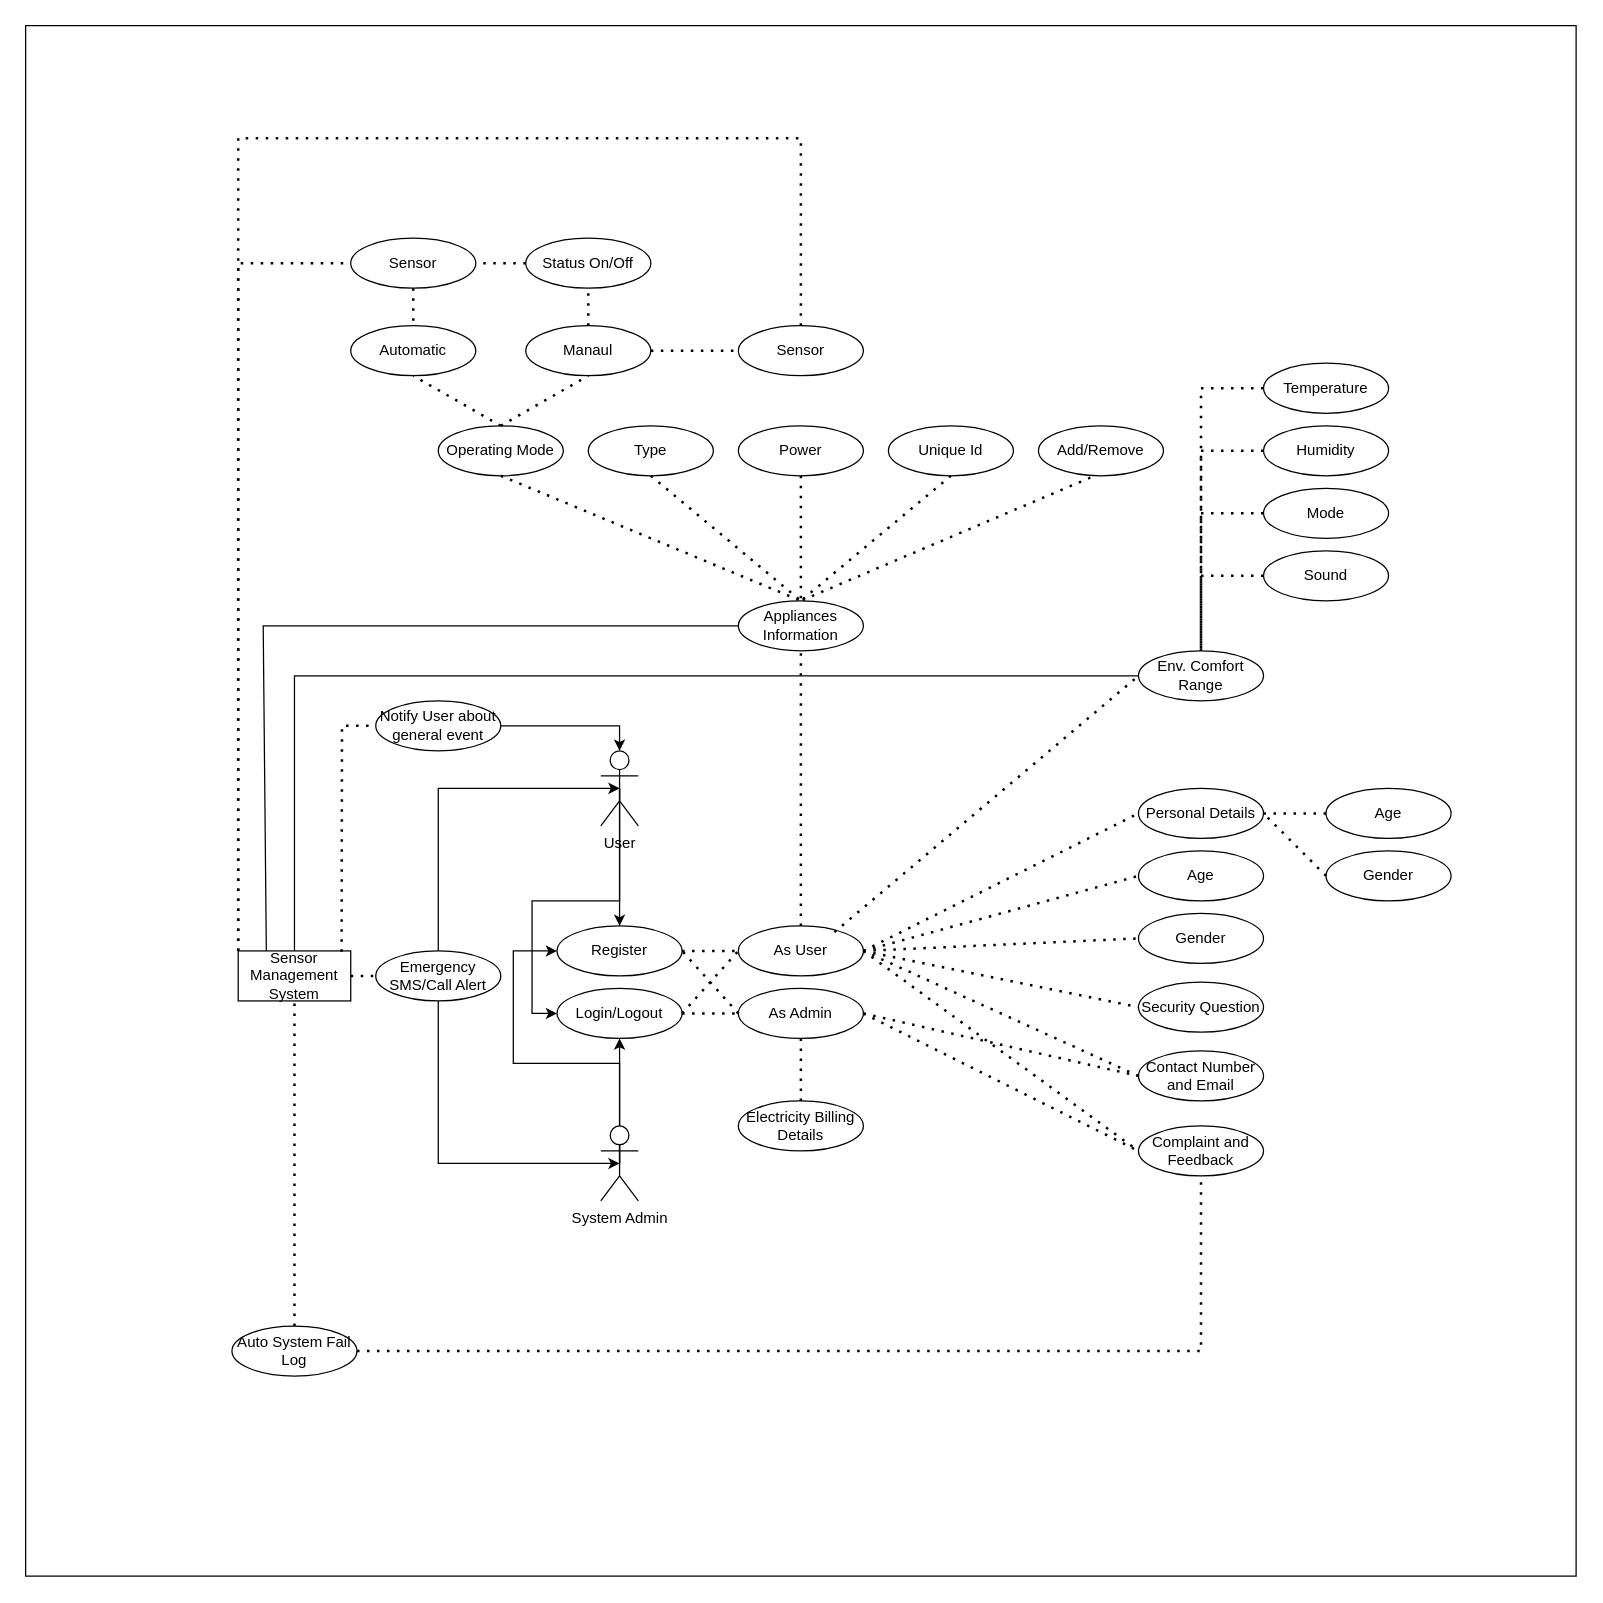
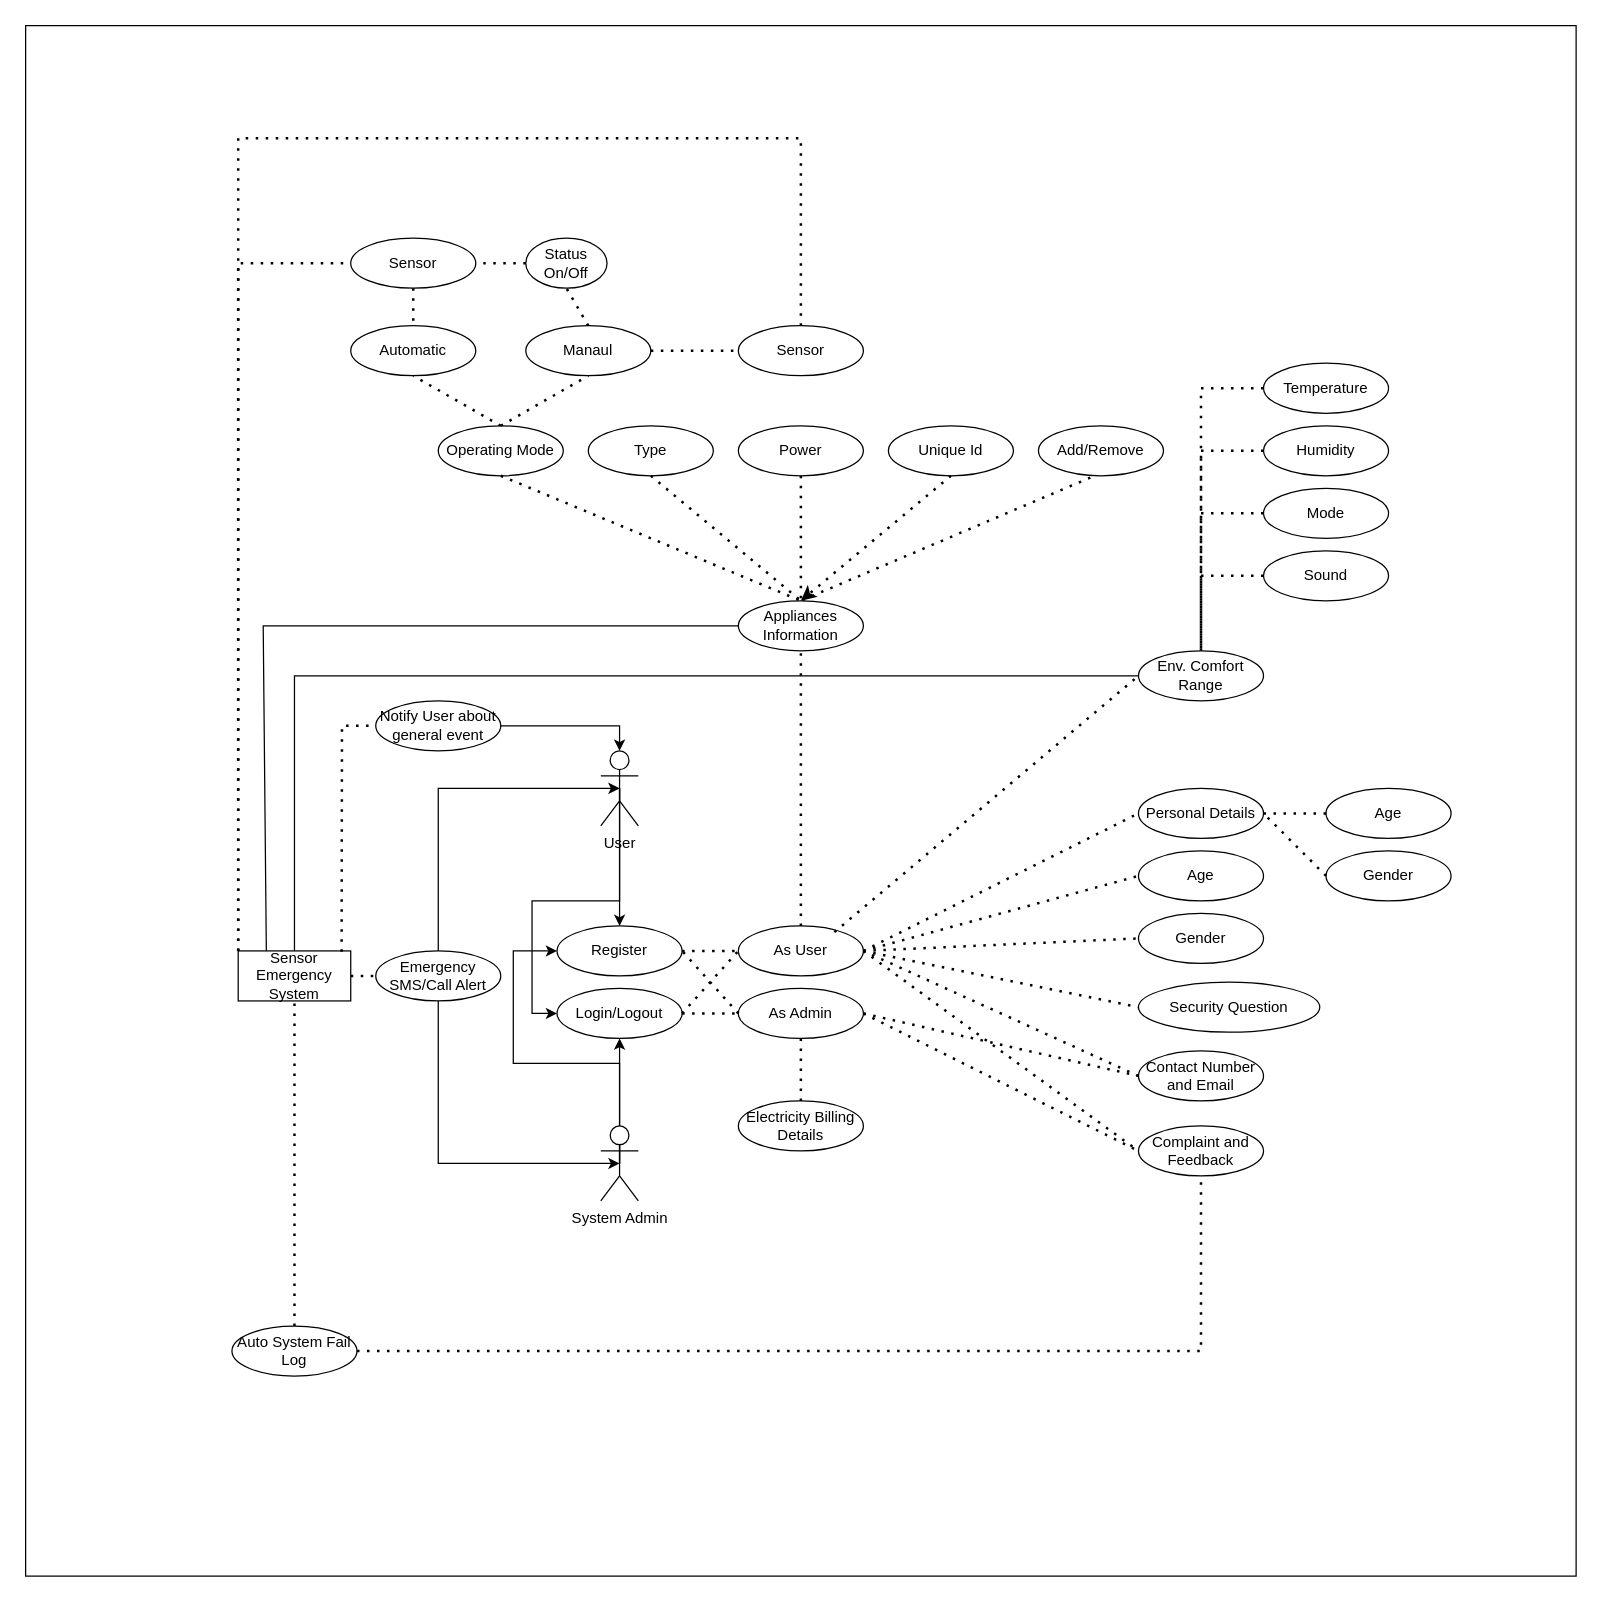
node "Status On/Off": size 125x50 -> 81x50
edge "Unique Id" -- "Appliances Information": arrowhead none -> classic
node "Sensor Management System": label "Sensor Management System" -> "Sensor Emergency System"
node "Security Question": size 125x50 -> 181x50
